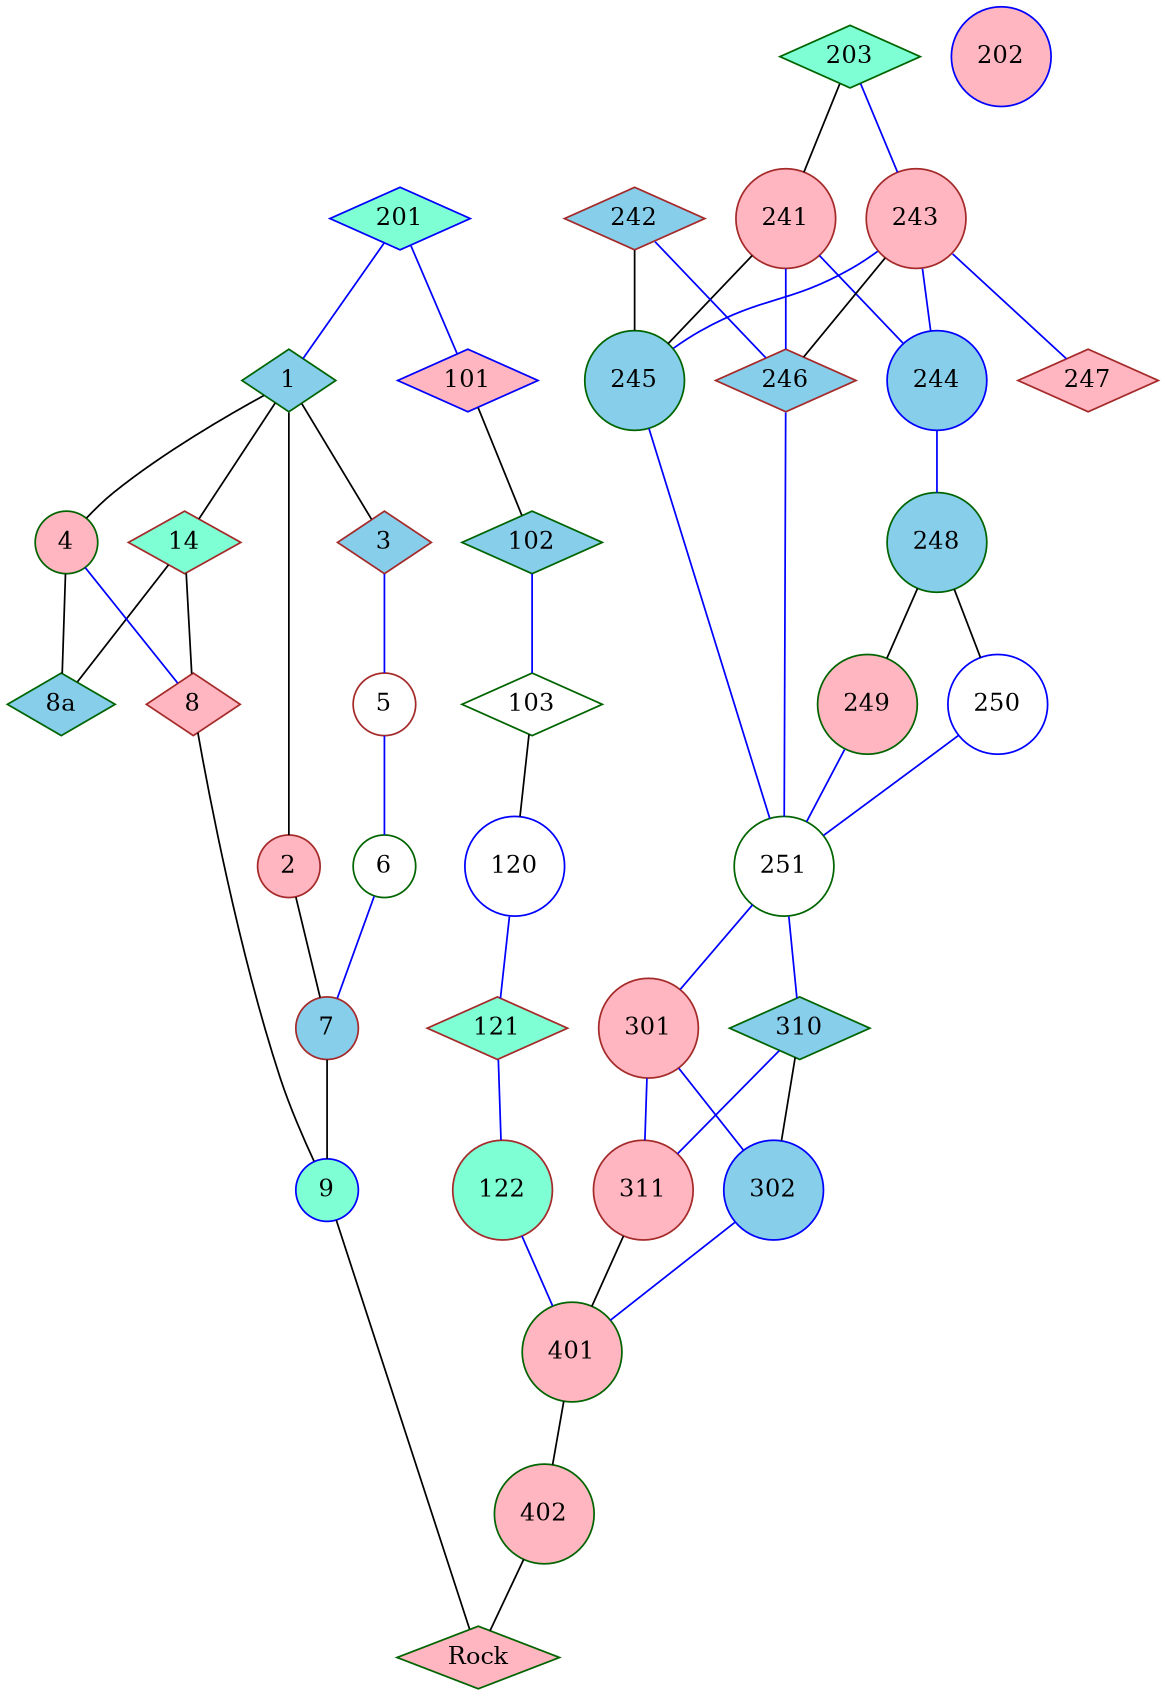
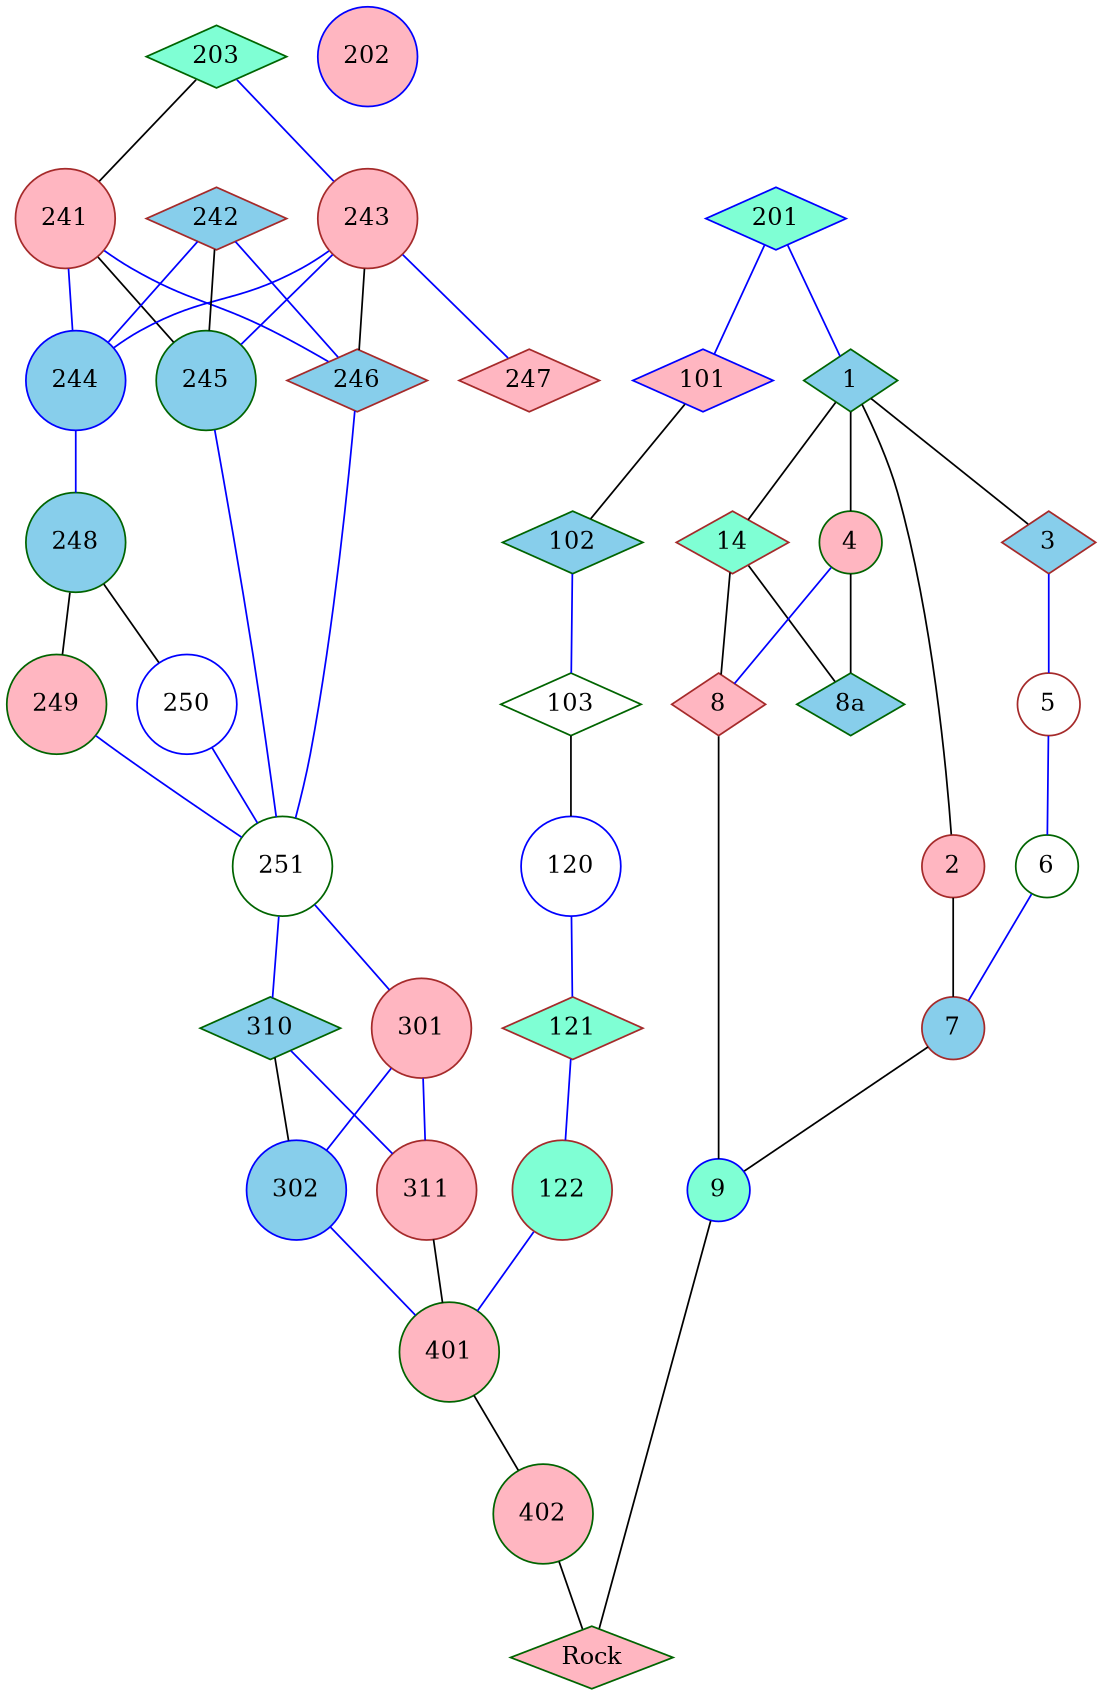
edge "242" -- "244": added
